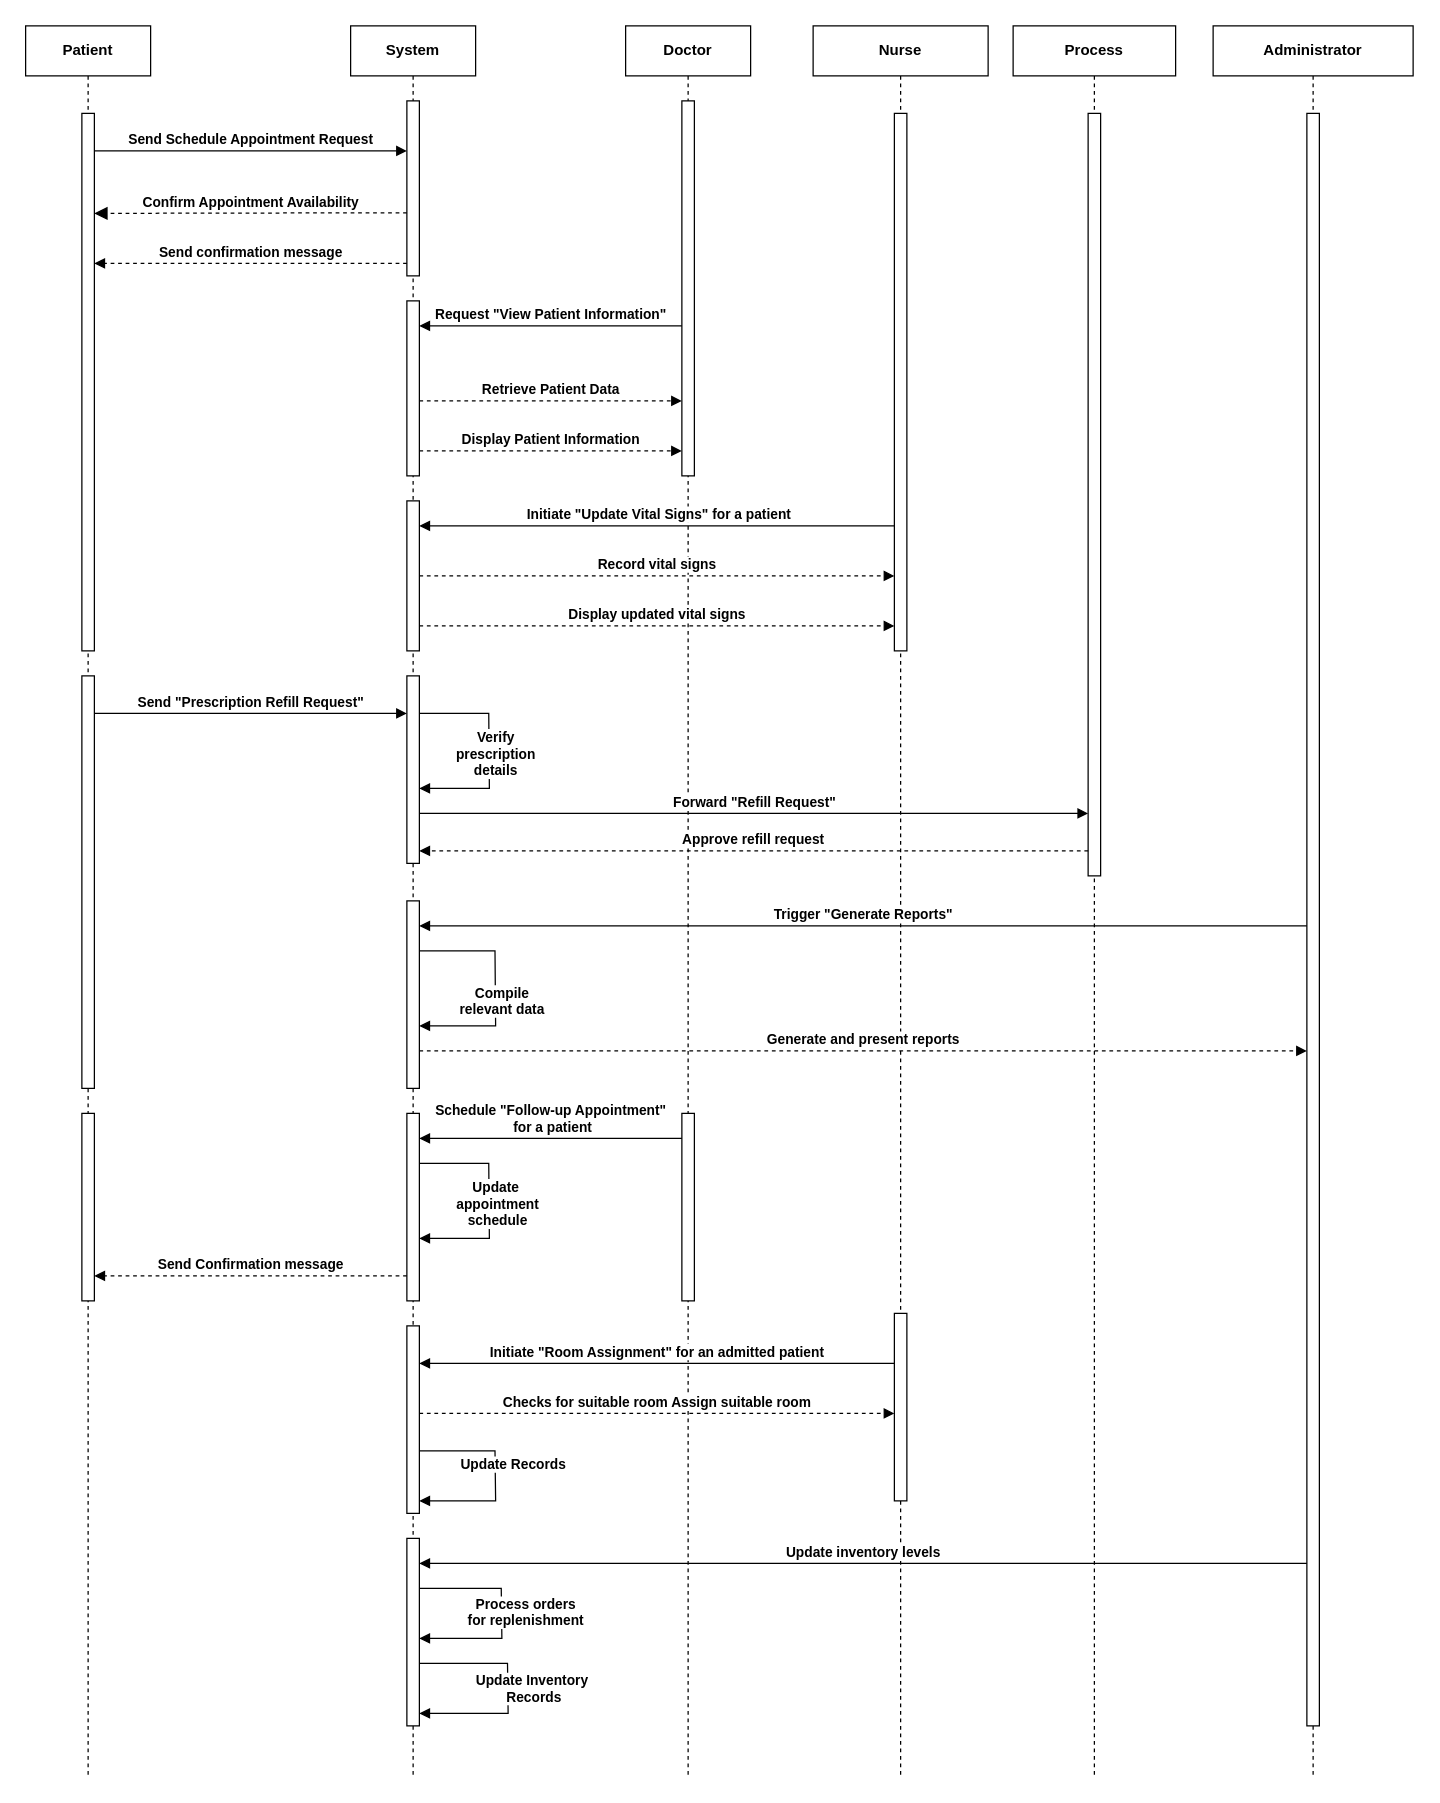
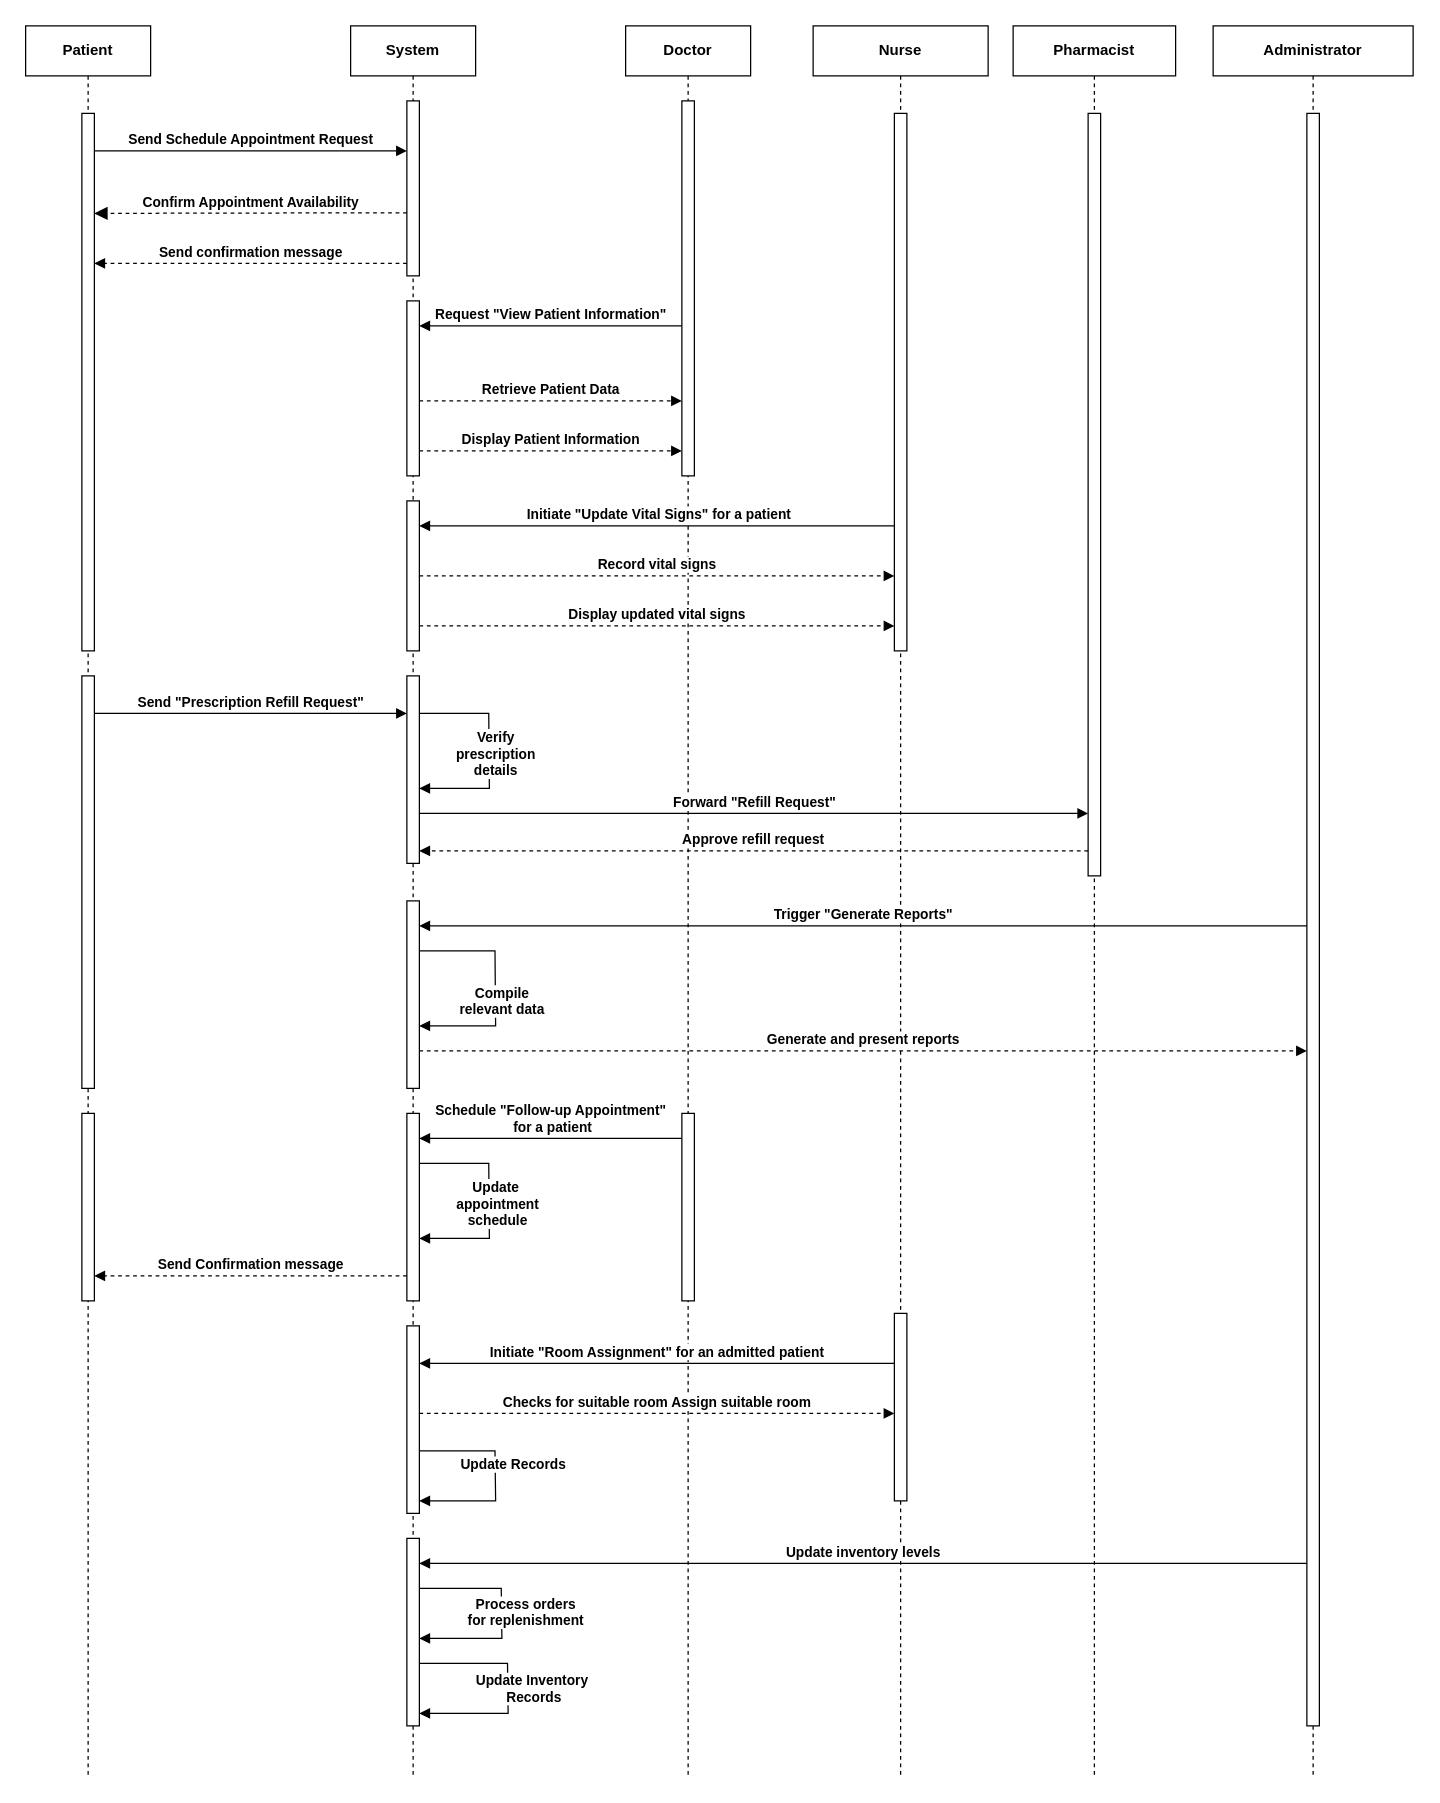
node "Process": label "Process" -> "Pharmacist"
